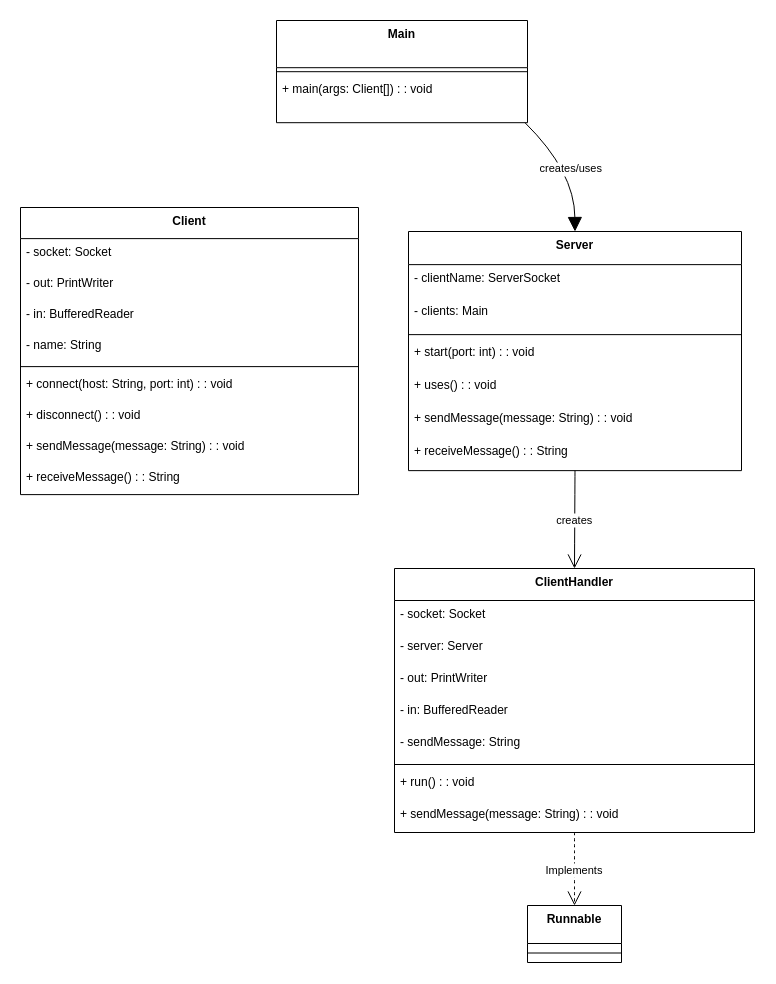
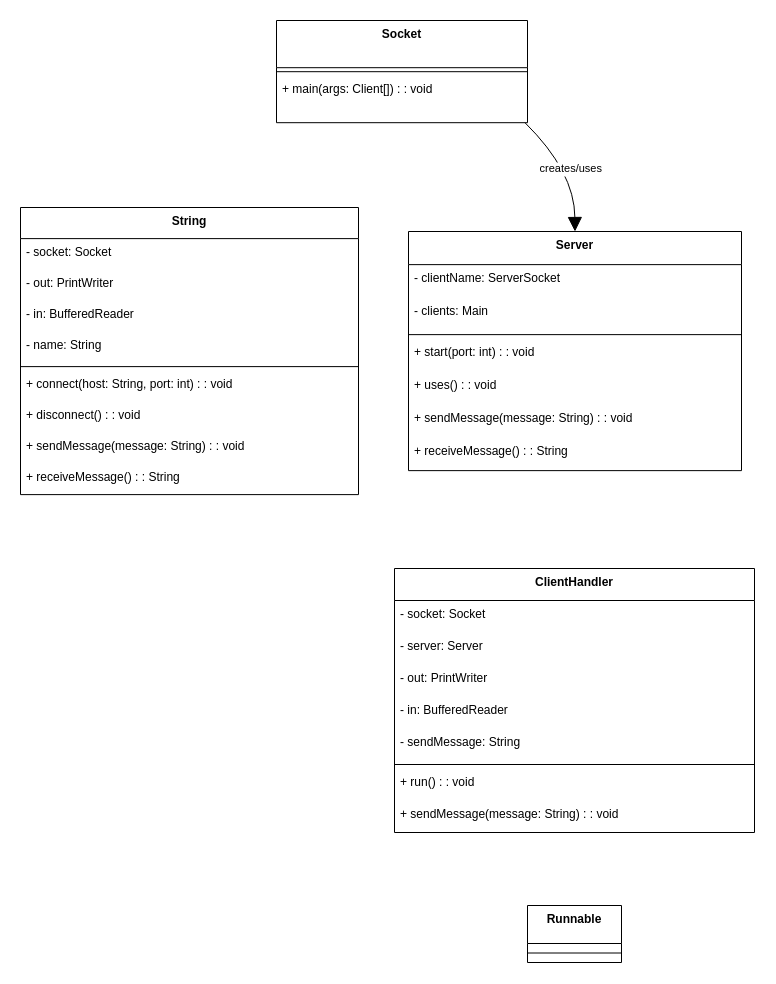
node "Main": label "Main" -> "Socket"
node "Client": label "Client" -> "String"
edge "Server" -> "ClientHandler": removed, label "creates"
edge "ClientHandler" -> "Runnable": removed, label "Implements"
